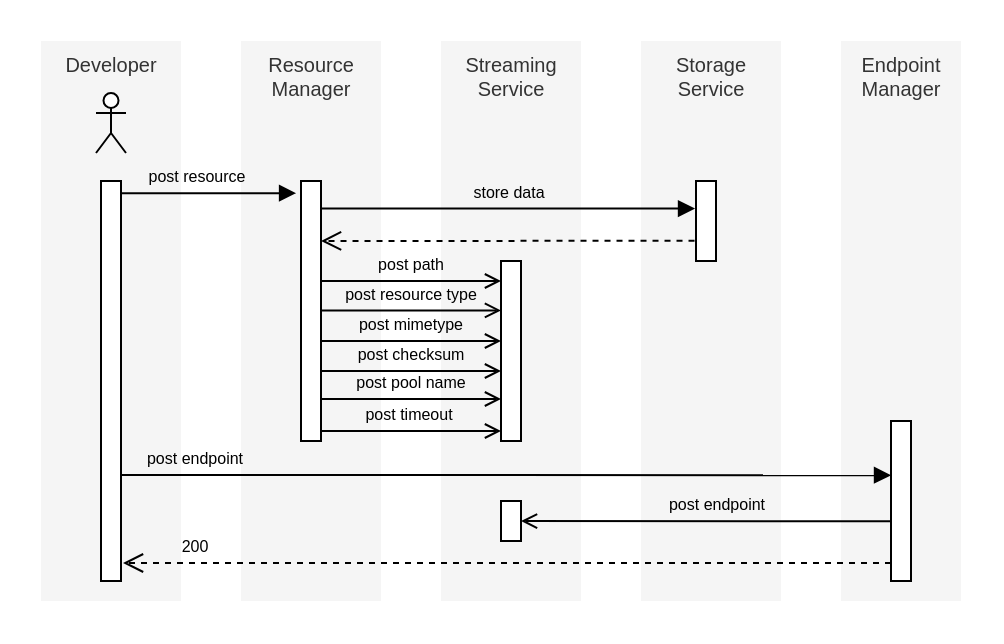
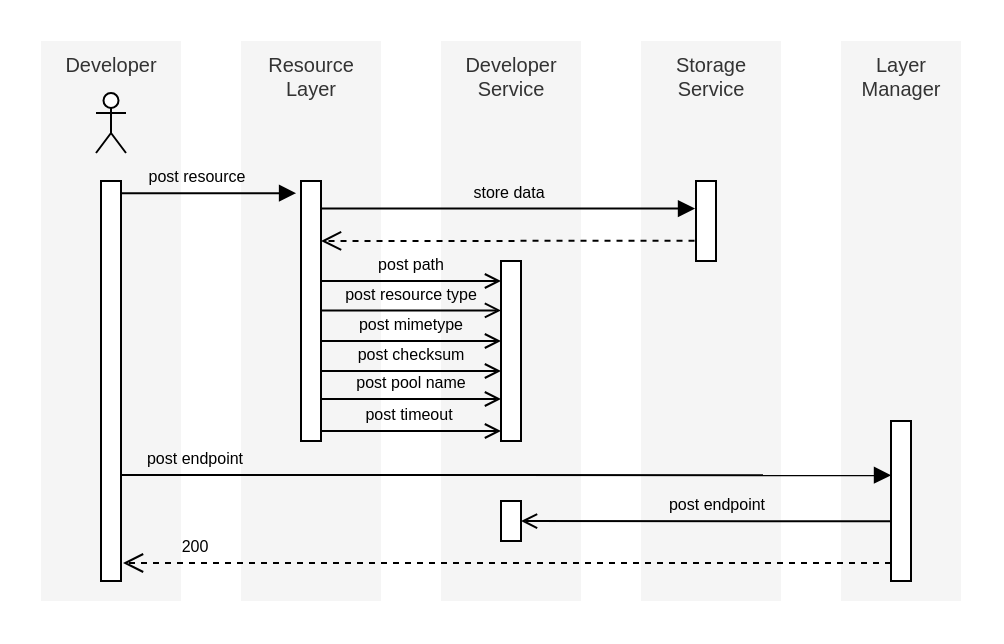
node "Resource Manager": label "Resource Manager" -> "Resource Layer"
node "StreamingService": label "StreamingService" -> "DeveloperService"
node "Endpoint Manager": label "Endpoint Manager" -> "Layer Manager"
